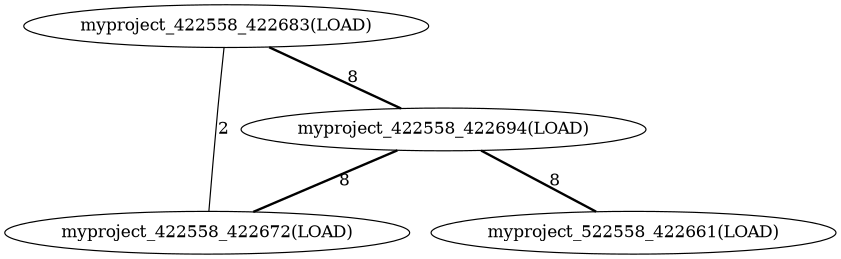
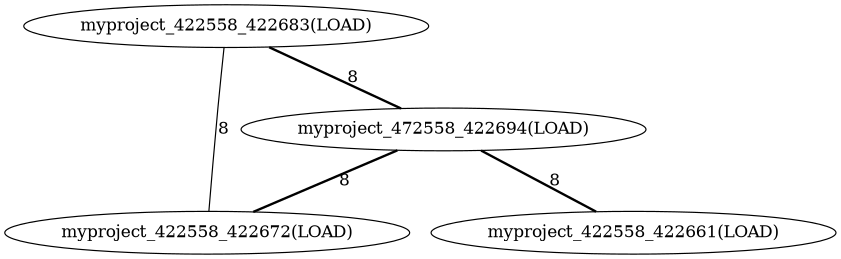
edge "myproject_422558_422683(LOAD)" -- "myproject_422558_422672(LOAD)": label "2" -> "8"
node "myproject_422558_422694(LOAD)": label "myproject_422558_422694(LOAD)" -> "myproject_472558_422694(LOAD)"
node "myproject_522558_422661(LOAD)": label "myproject_522558_422661(LOAD)" -> "myproject_422558_422661(LOAD)"
